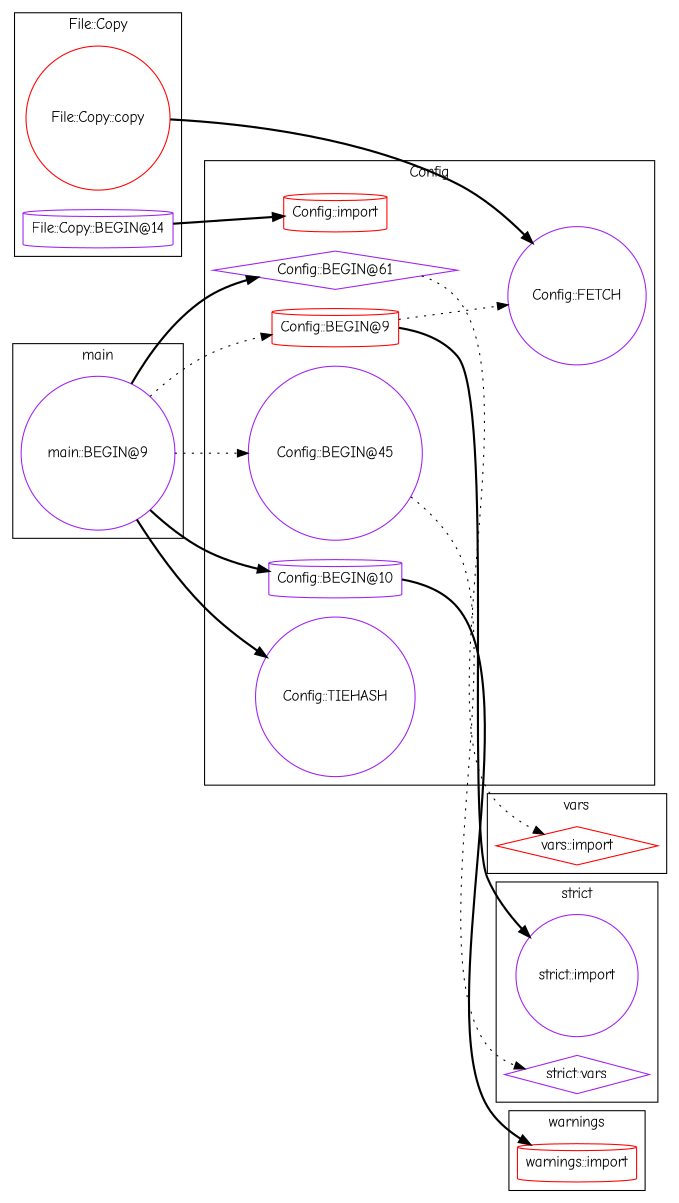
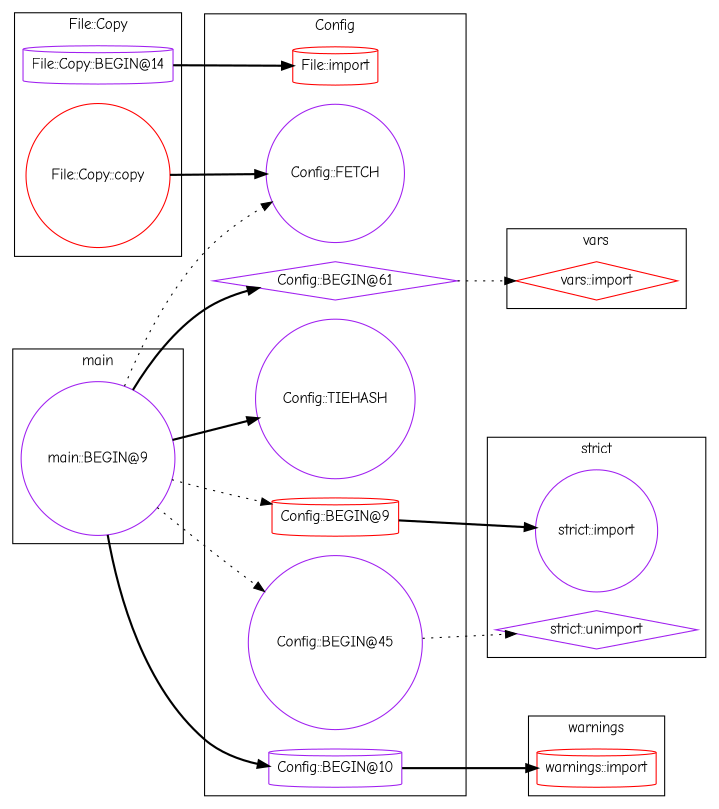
node "Config::import": label "Config::import" -> "File::import"
edge "Config::BEGIN@9" -> "Config::FETCH": now "main::BEGIN@9" -> "Config::FETCH"
node "strict::vars": label "strict::vars" -> "strict::unimport"
